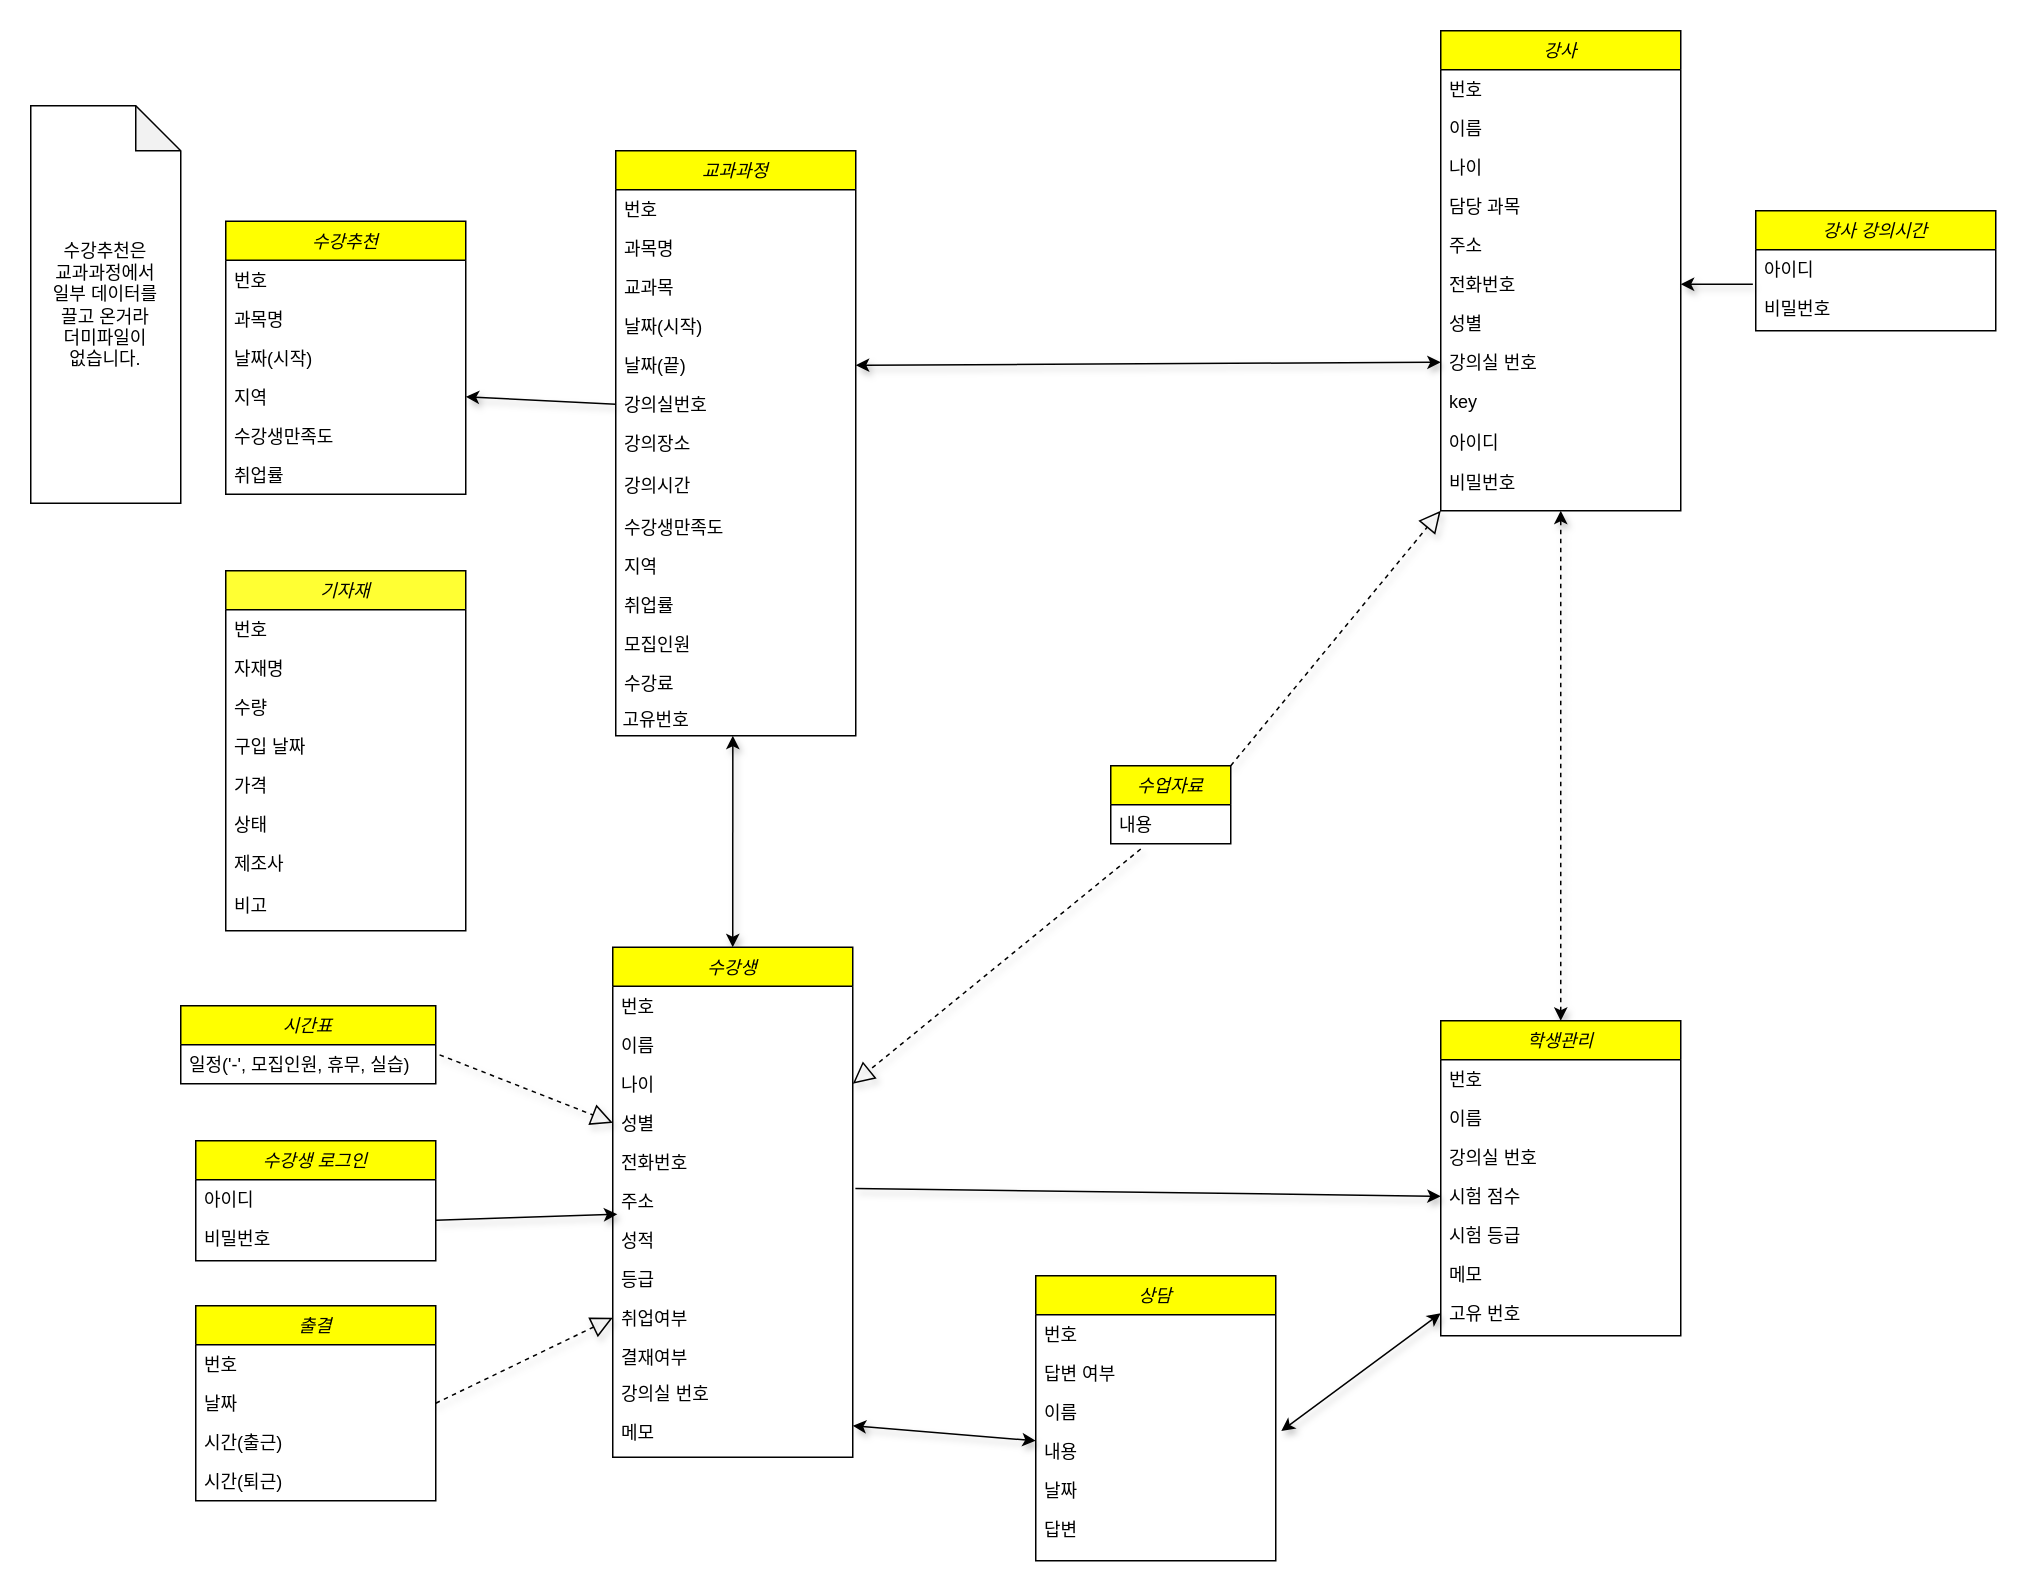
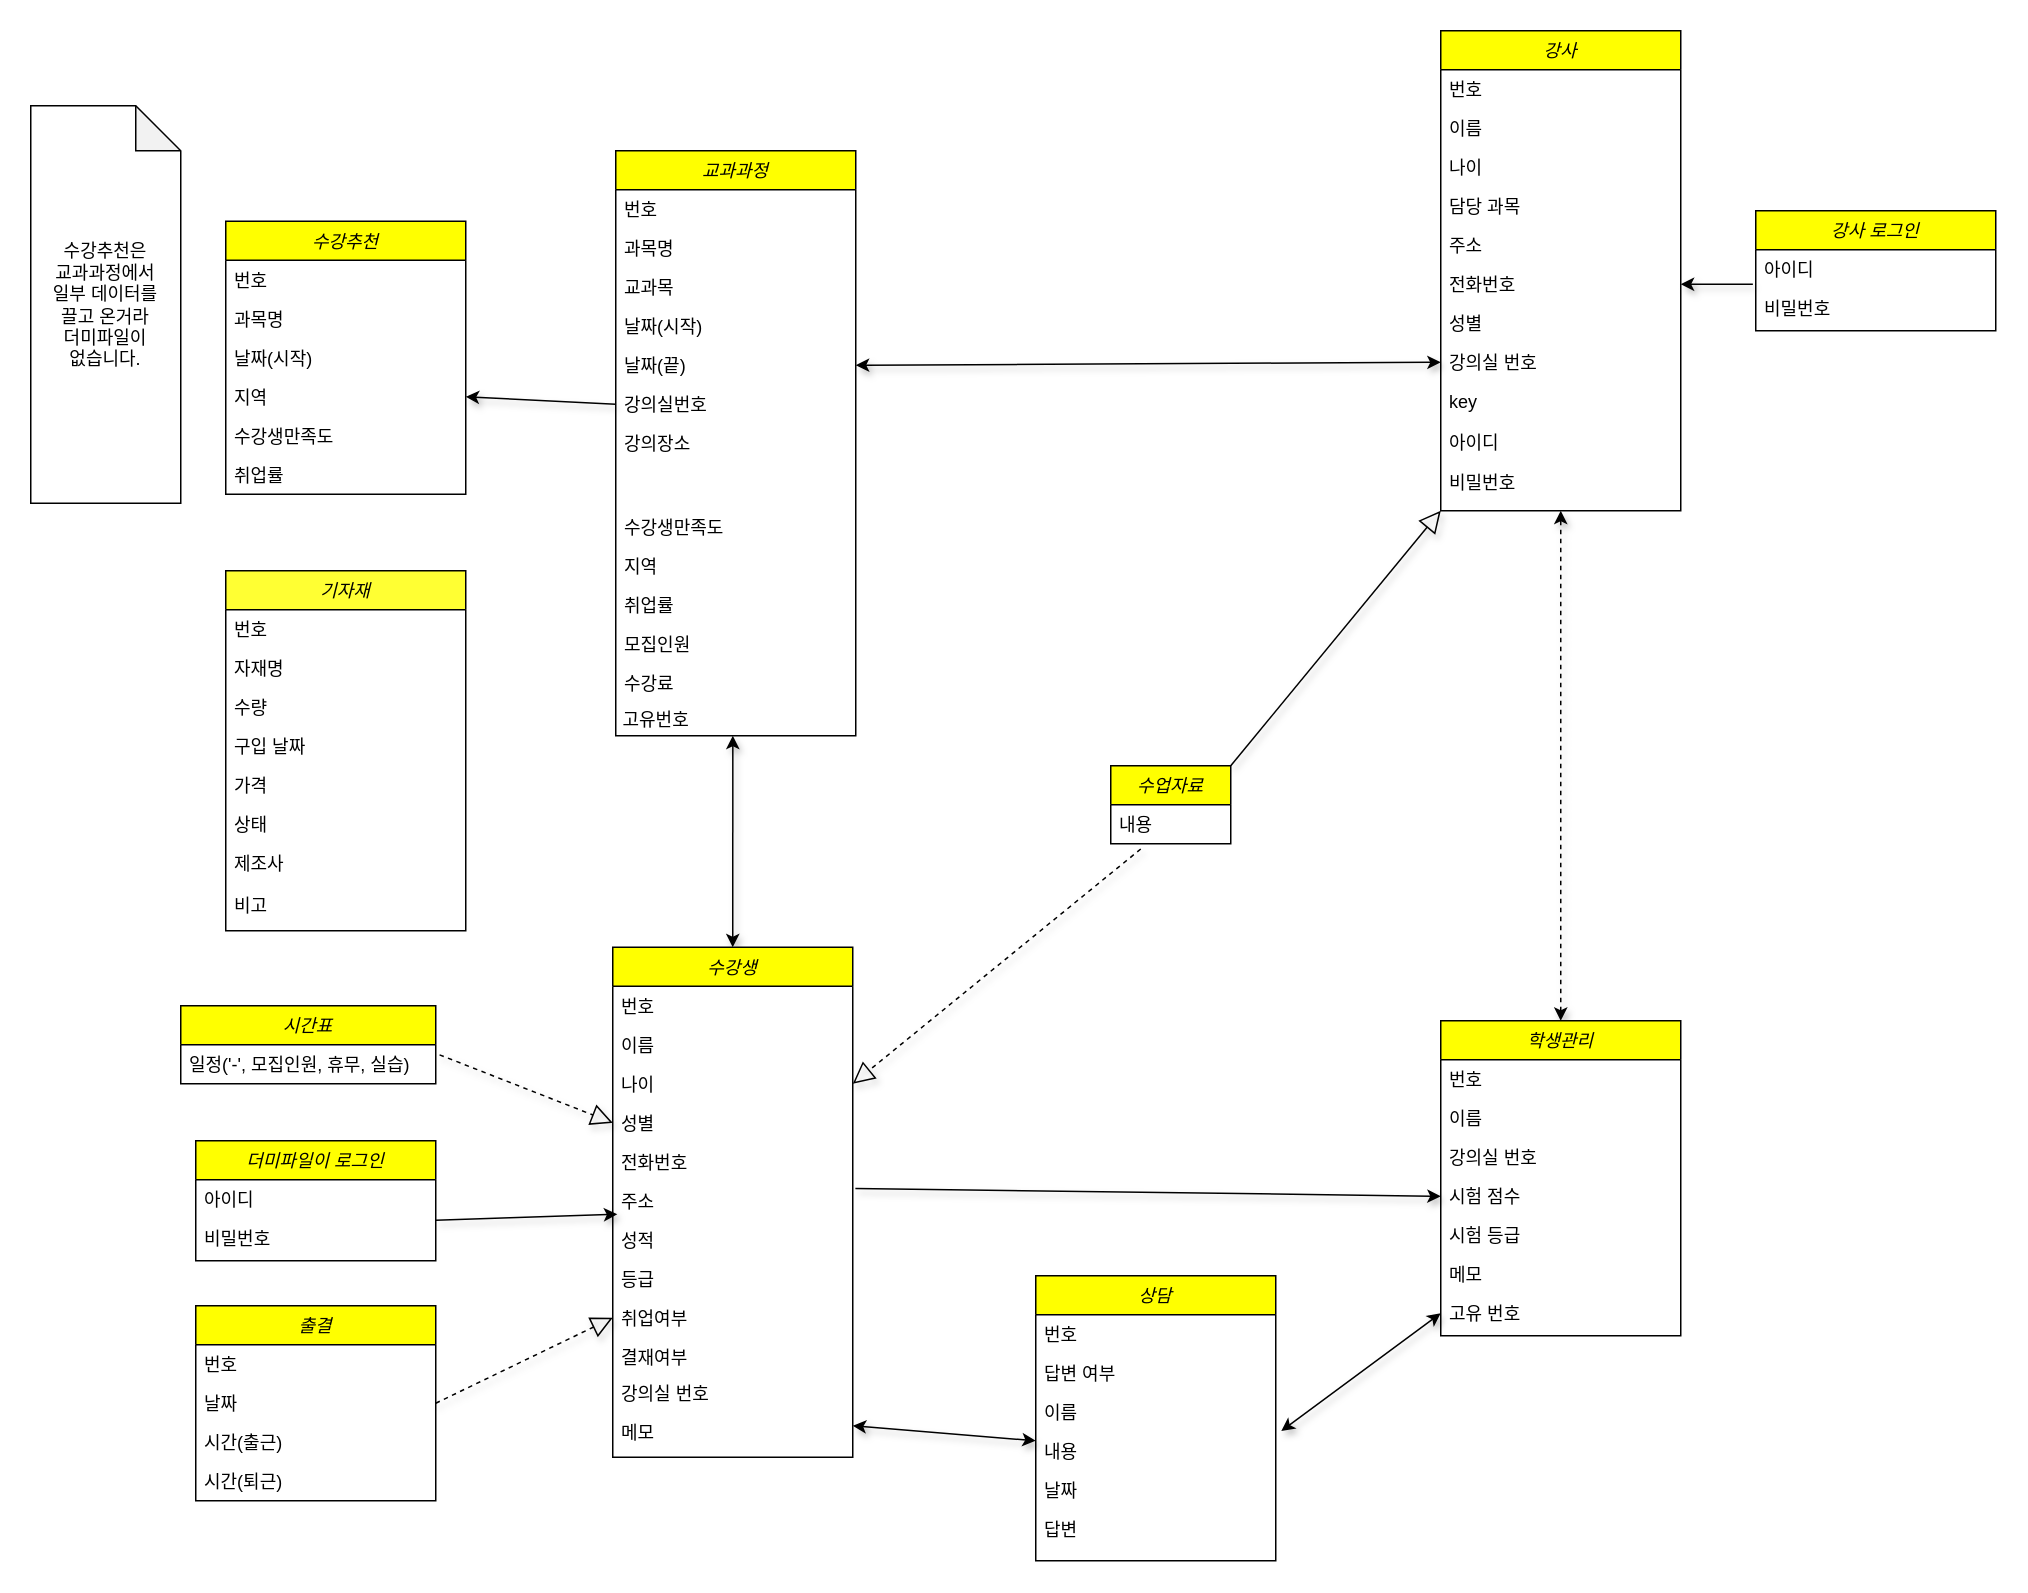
node "강사 강의시간": label "강사 강의시간" -> "강사 로그인"
node "강의시간": removed
edge "수업자료" -> "강사": style dashed -> solid
node "수강생 로그인": label "수강생 로그인" -> "더미파일이 로그인"
